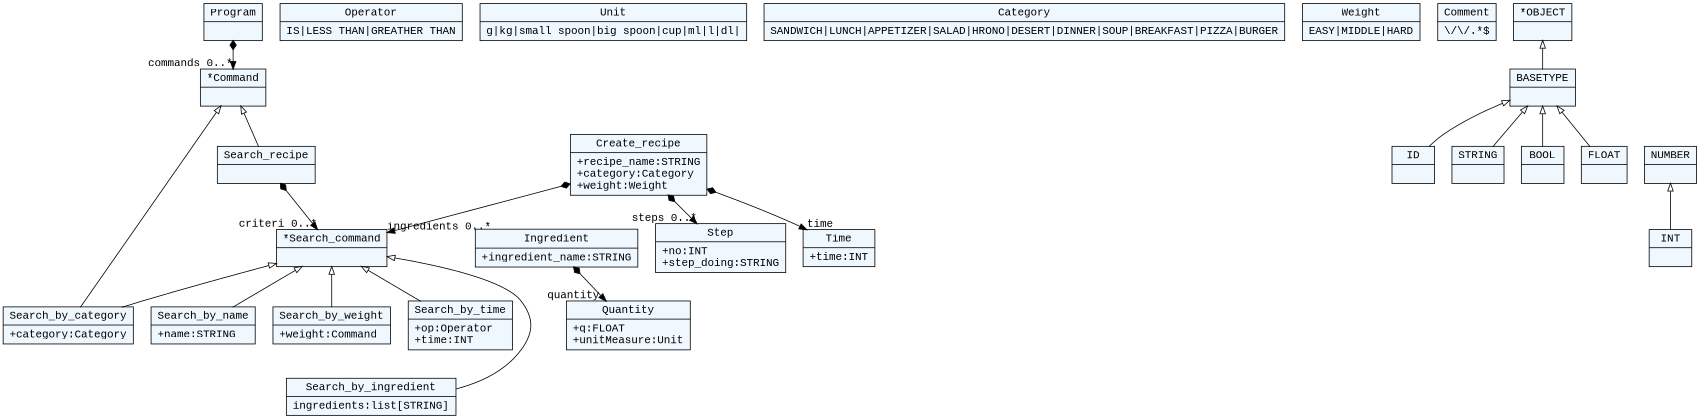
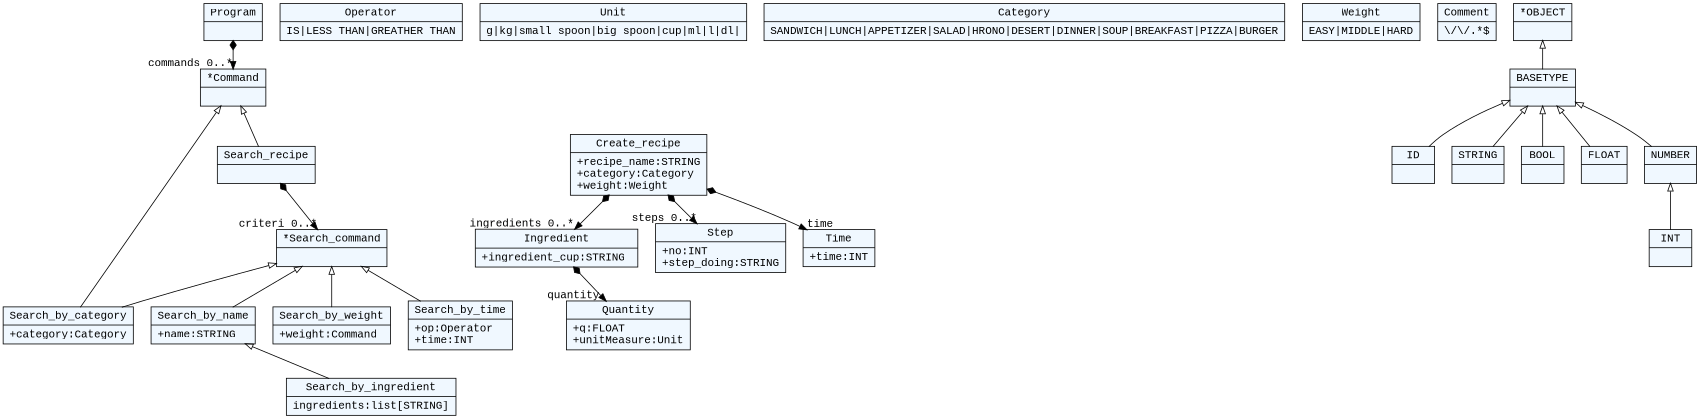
edge "NUMBER" -> "BASETYPE": added
edge "Create_recipe" -- "*Search_command": now "Create_recipe" -- "Ingredient"
node "Ingredient": text "+ingredient_name:STRING" -> "+ingredient_cup:STRING"
edge "Search_by_ingredient" -> "*Search_command": now "Search_by_ingredient" -> "Search_by_name"
